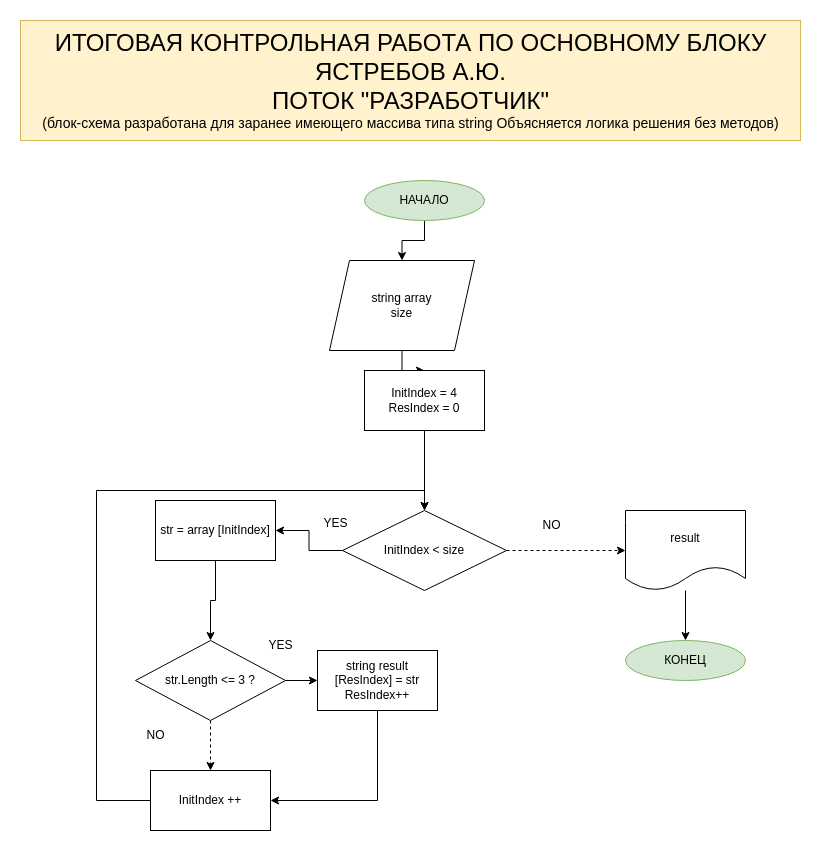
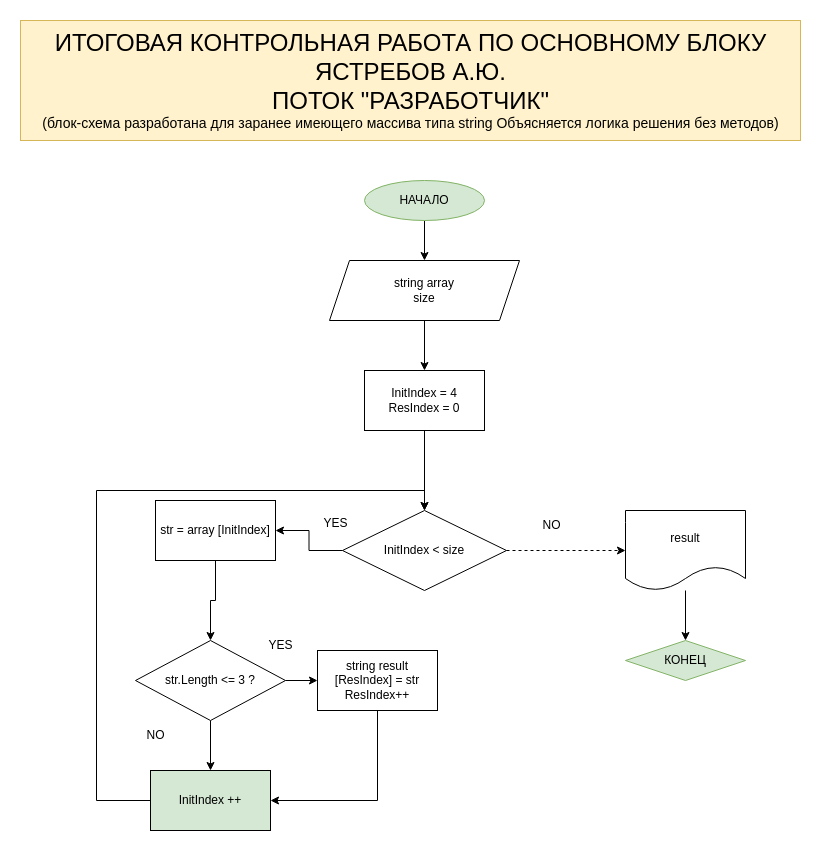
node "string array size": size 145x90 -> 190x60
node "КОНЕЦ": shape ellipse -> diamond
edge "str.Length <= 3 ?" -> "InitIndex ++": style dashed -> solid
node "InitIndex ++": fillcolor #ffffff -> #d5e8d4
